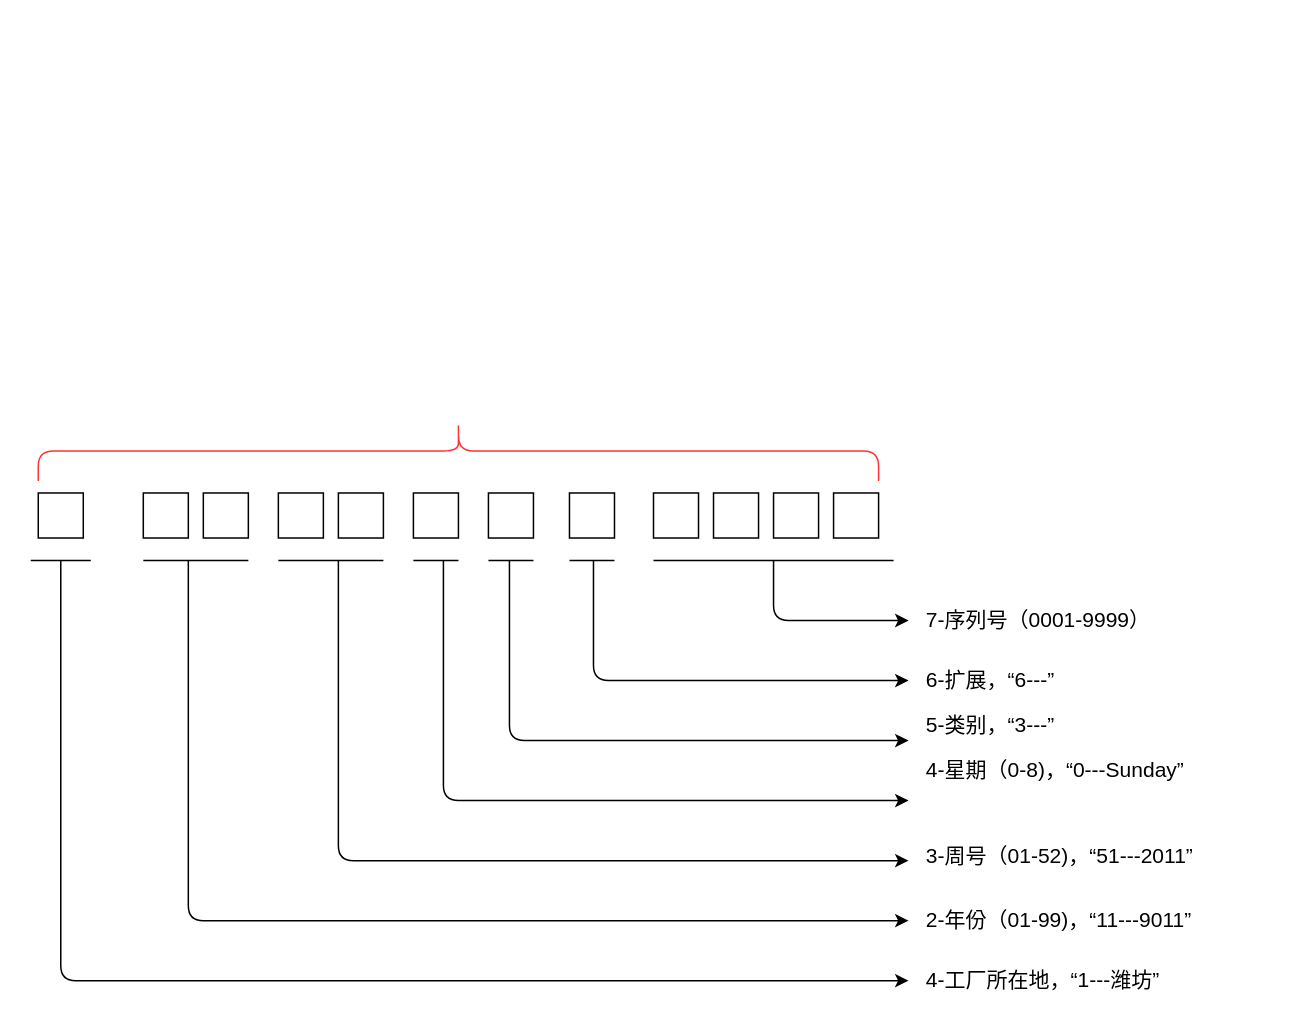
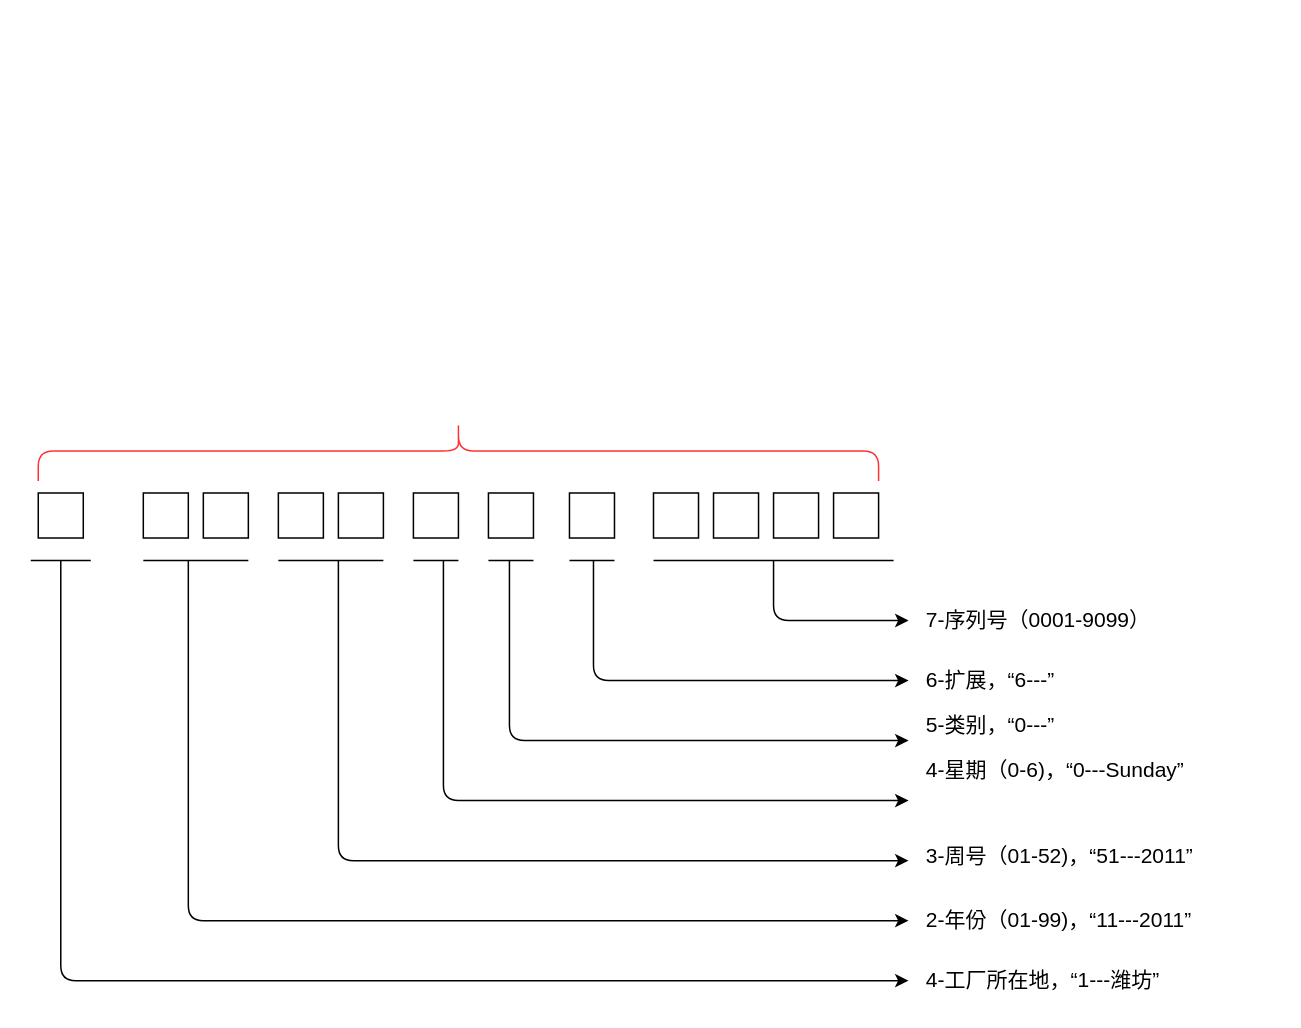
node "7-序列号（0001-9999）": label "7-序列号（0001-9999）" -> "7-序列号（0001-9099）"
node "5-类别，“3---”": label "5-类别，“3---”" -> "5-类别，“0---”"
node "4-星期（0-8)，“0---Sunday”": label "4-星期（0-8)，“0---Sunday”" -> "4-星期（0-6)，“0---Sunday”"
node "2-年份（01-99)，“11---9011”": label "2-年份（01-99)，“11---9011”" -> "2-年份（01-99)，“11---2011”"
